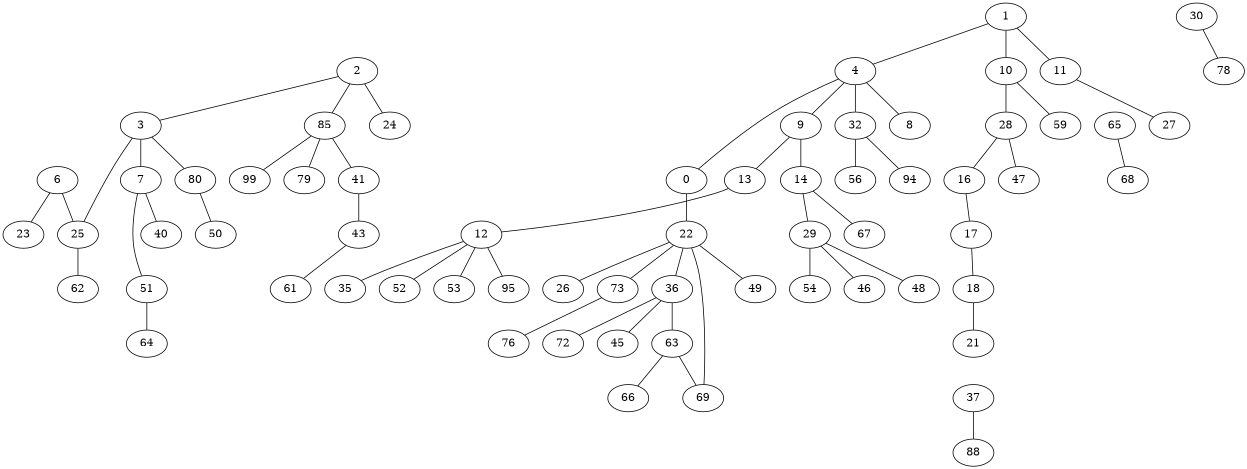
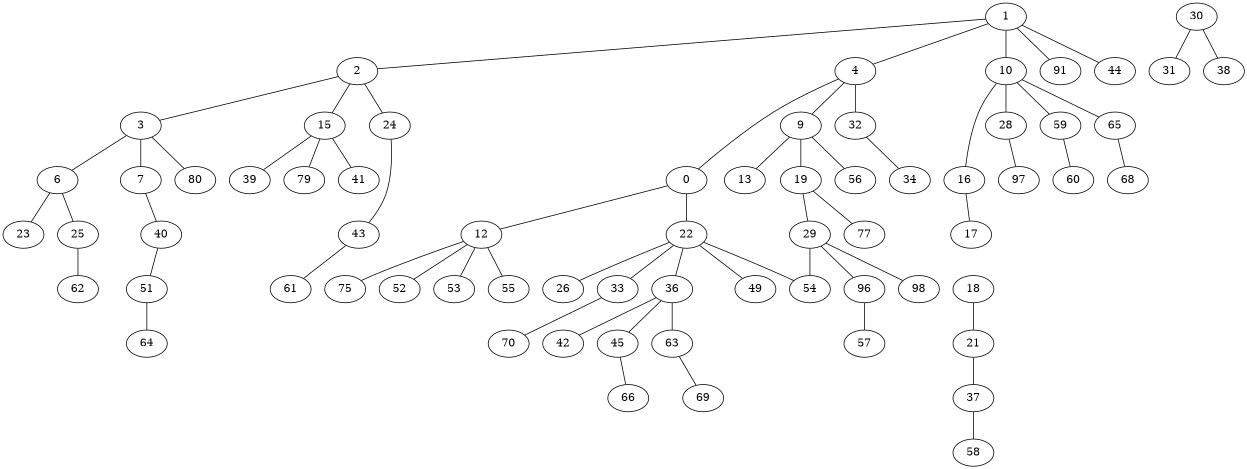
edge "1" -- "2": added
node "11": label "11" -> "91"
node "44": added
node "31": added
node "78": label "78" -> "38"
edge "10" -- "65": added
node "85": label "85" -> "15"
node "8": removed
node "27": removed
edge "32" -- "56": now "9" -- "56"
edge "28" -- "16": now "10" -- "16"
edge "3" -- "25": now "3" -- "6"
node "99": label "99" -> "39"
node "14": label "14" -> "19"
node "94": label "94" -> "34"
node "47": label "47" -> "97"
node "60": added
edge "41" -- "43": now "24" -- "43"
edge "13" -- "12": now "0" -- "12"
edge "7" -- "51": now "40" -- "51"
node "50": removed
node "67": label "67" -> "77"
edge "17" -- "18": removed
node "35": label "35" -> "75"
node "95": label "95" -> "55"
node "73": label "73" -> "33"
node "46": label "46" -> "96"
node "48": label "48" -> "98"
edge "22" -- "69": now "22" -- "54"
node "76": label "76" -> "70"
node "72": label "72" -> "42"
node "57": added
edge "63" -- "66": now "45" -- "66"
edge "21" -- "37": added
node "88": label "88" -> "58"
